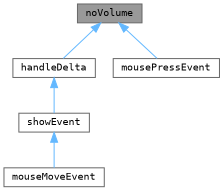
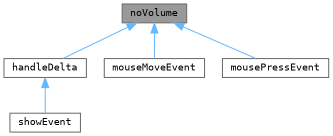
edge "mouseMoveEvent" -> "showEvent": now "mouseMoveEvent" -> "noVolume"
